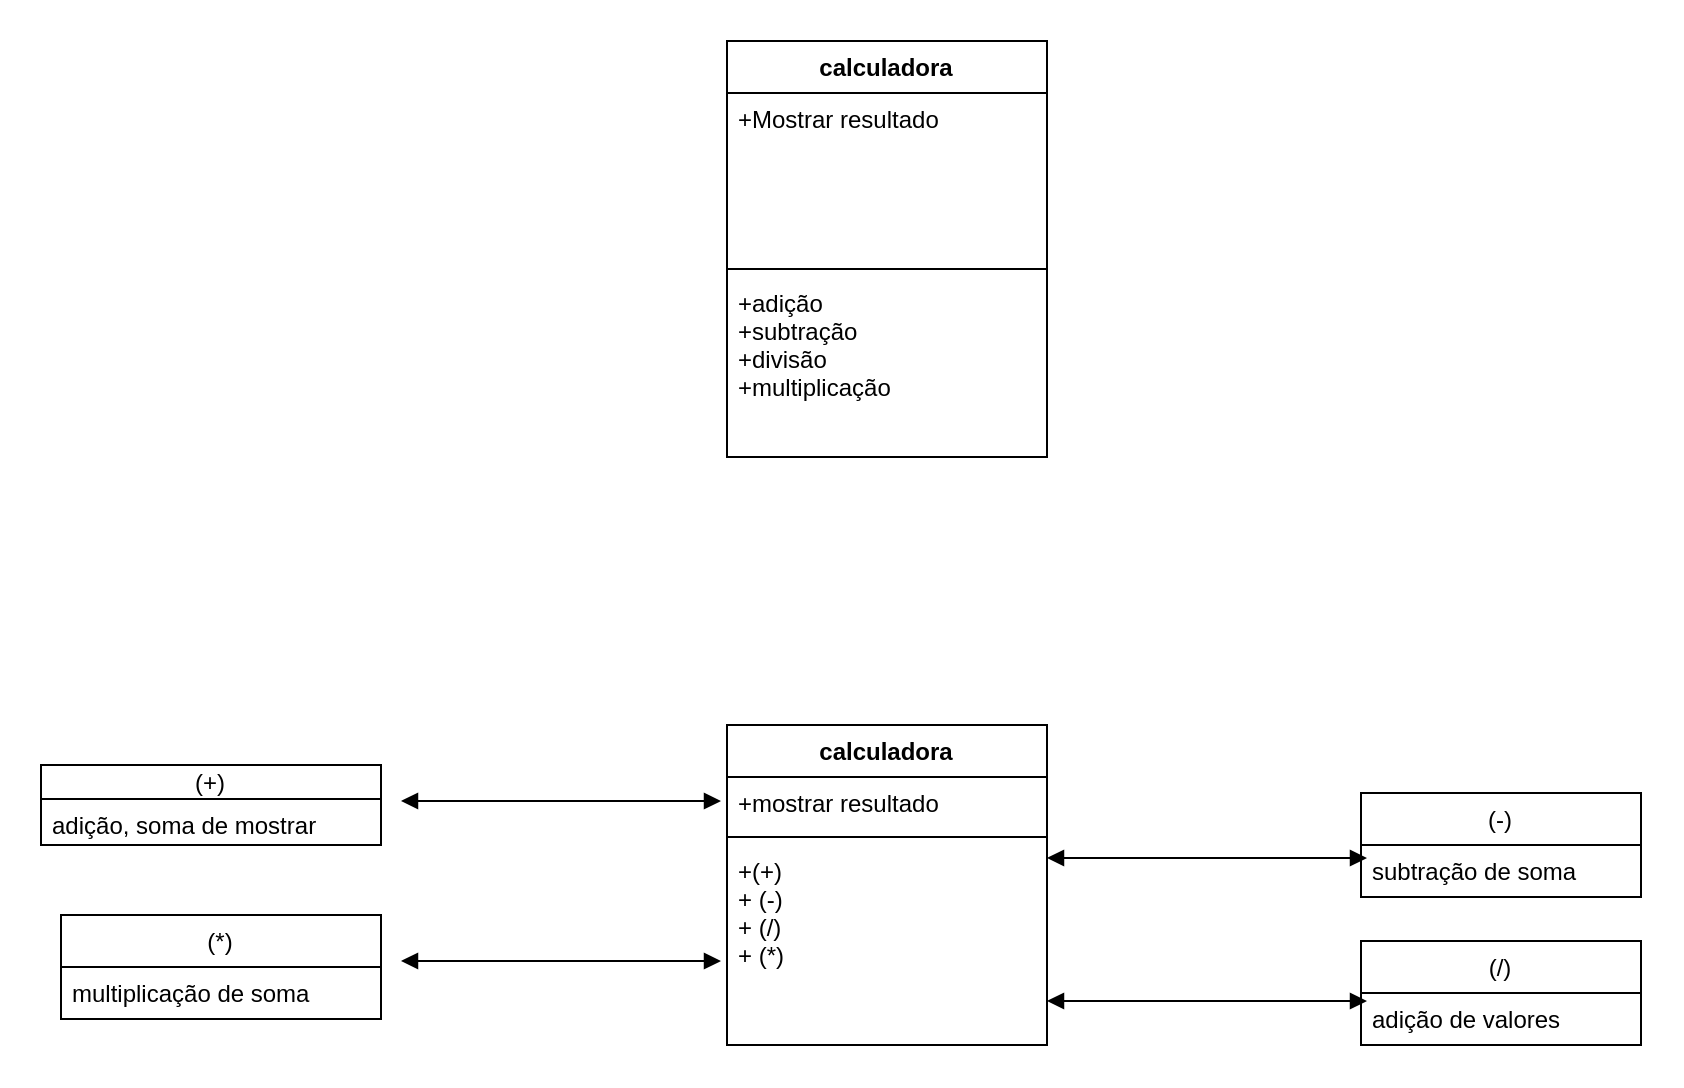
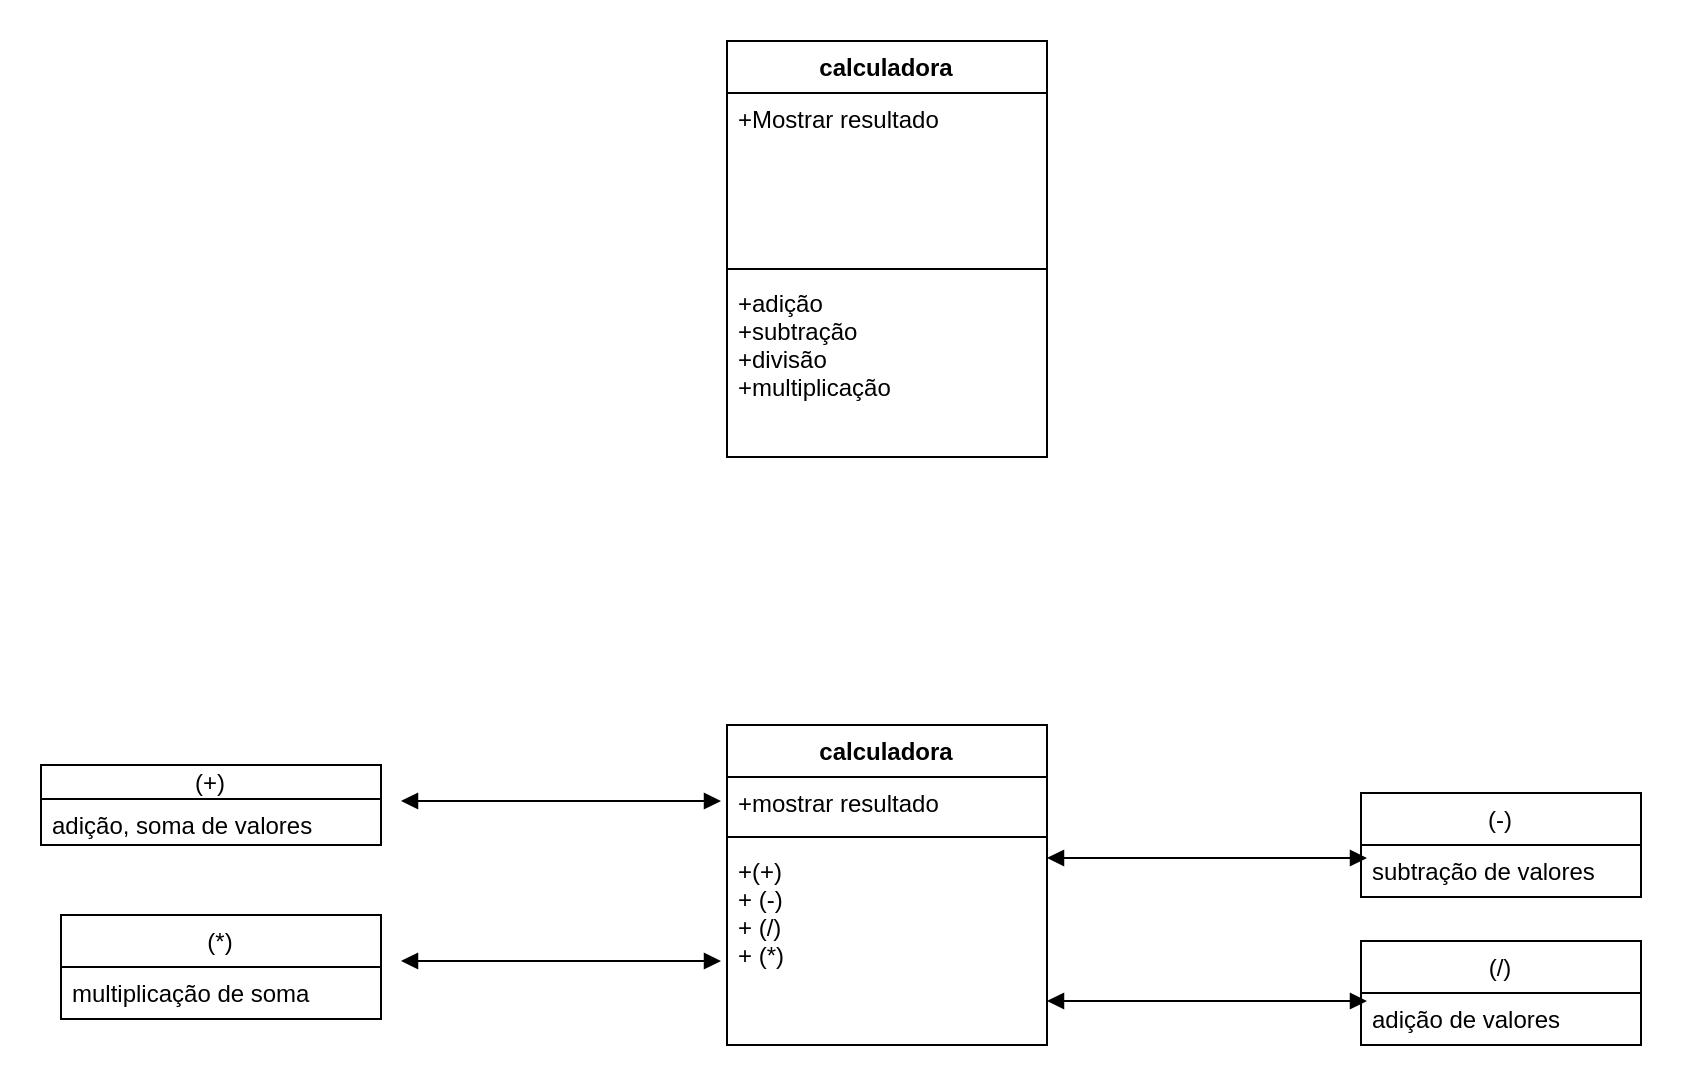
node "adição, soma de mostrar": label "adição, soma de mostrar" -> "adição, soma de valores"
node "subtração de soma": label "subtração de soma" -> "subtração de valores"
